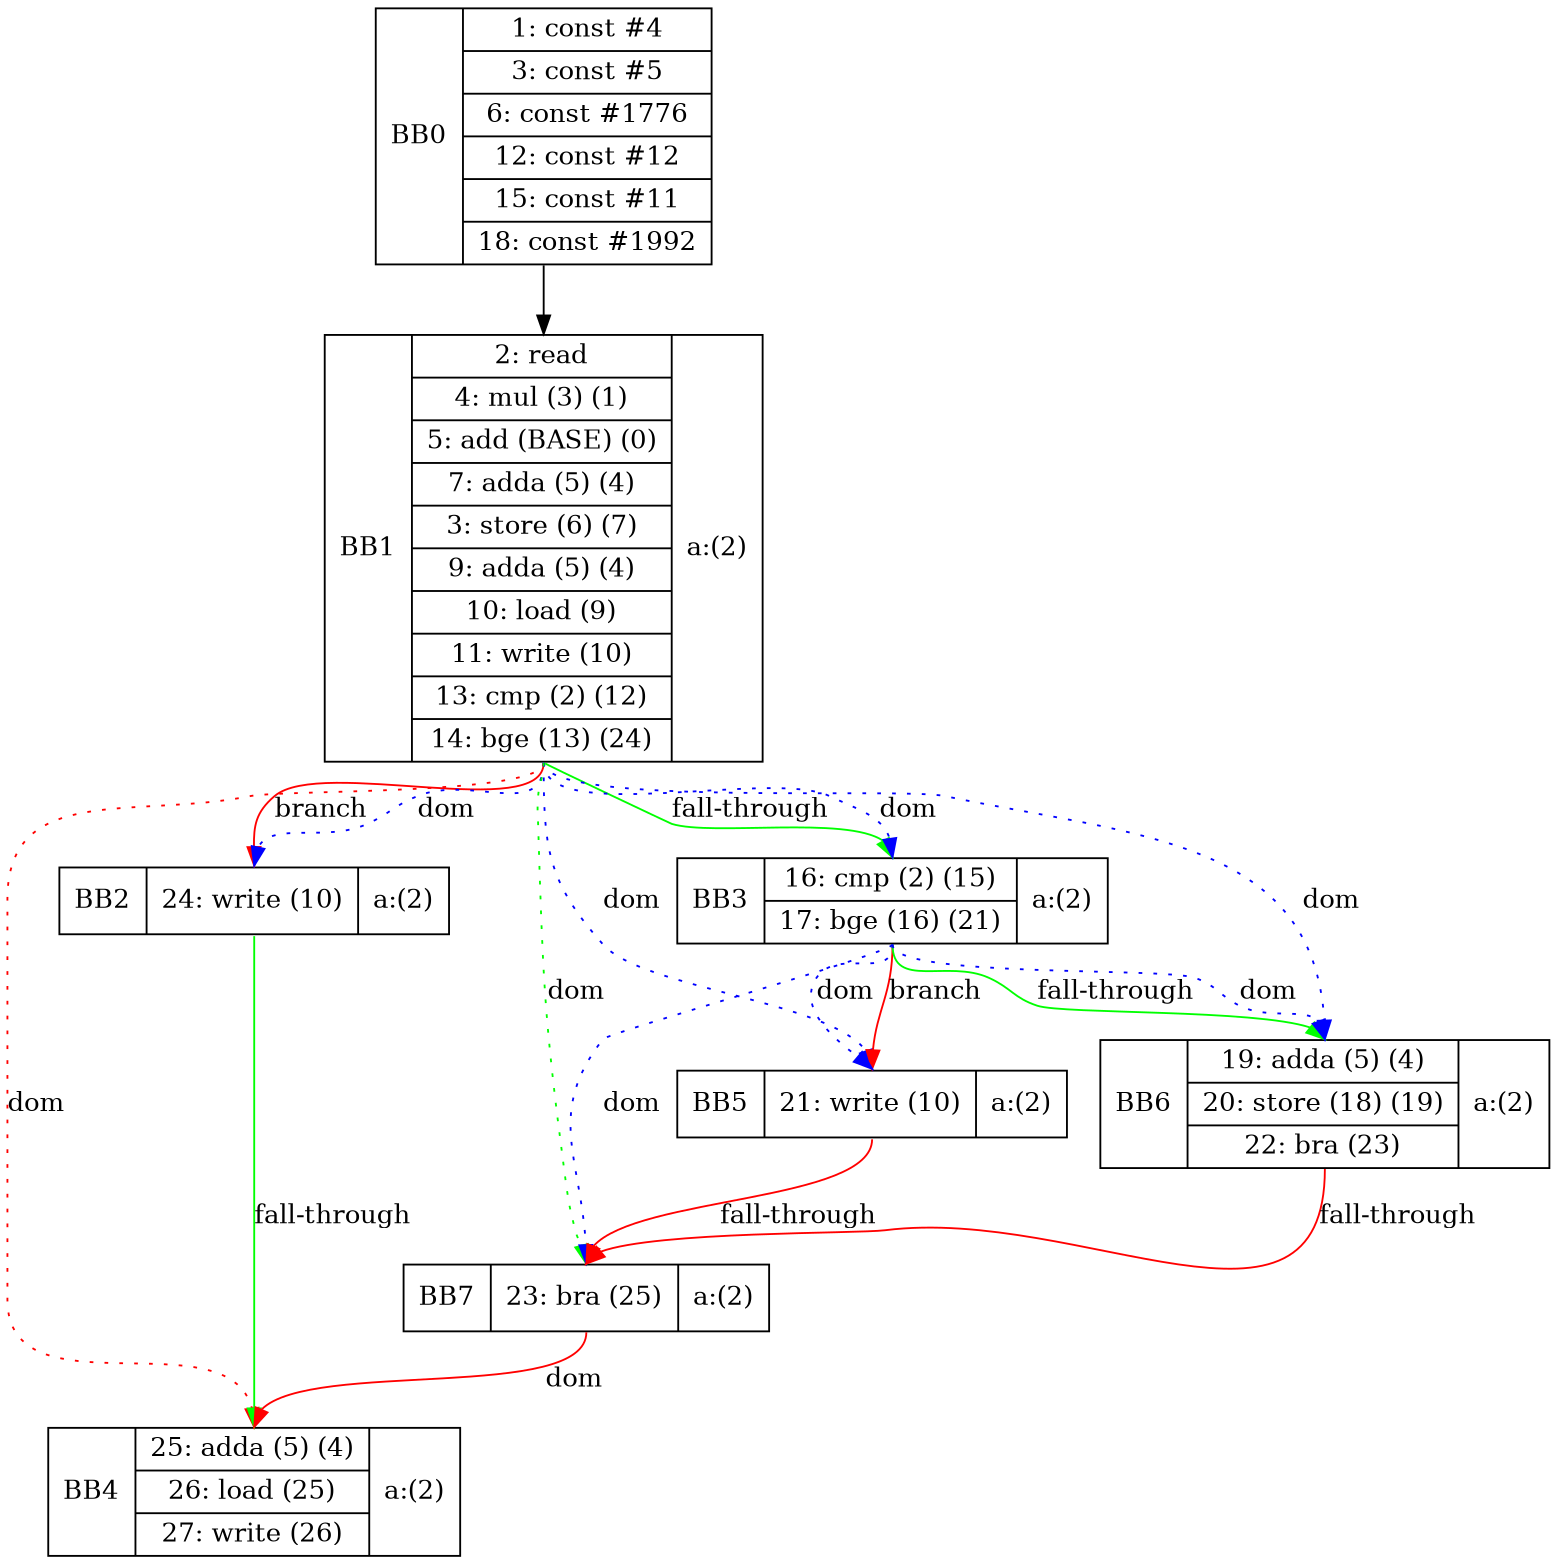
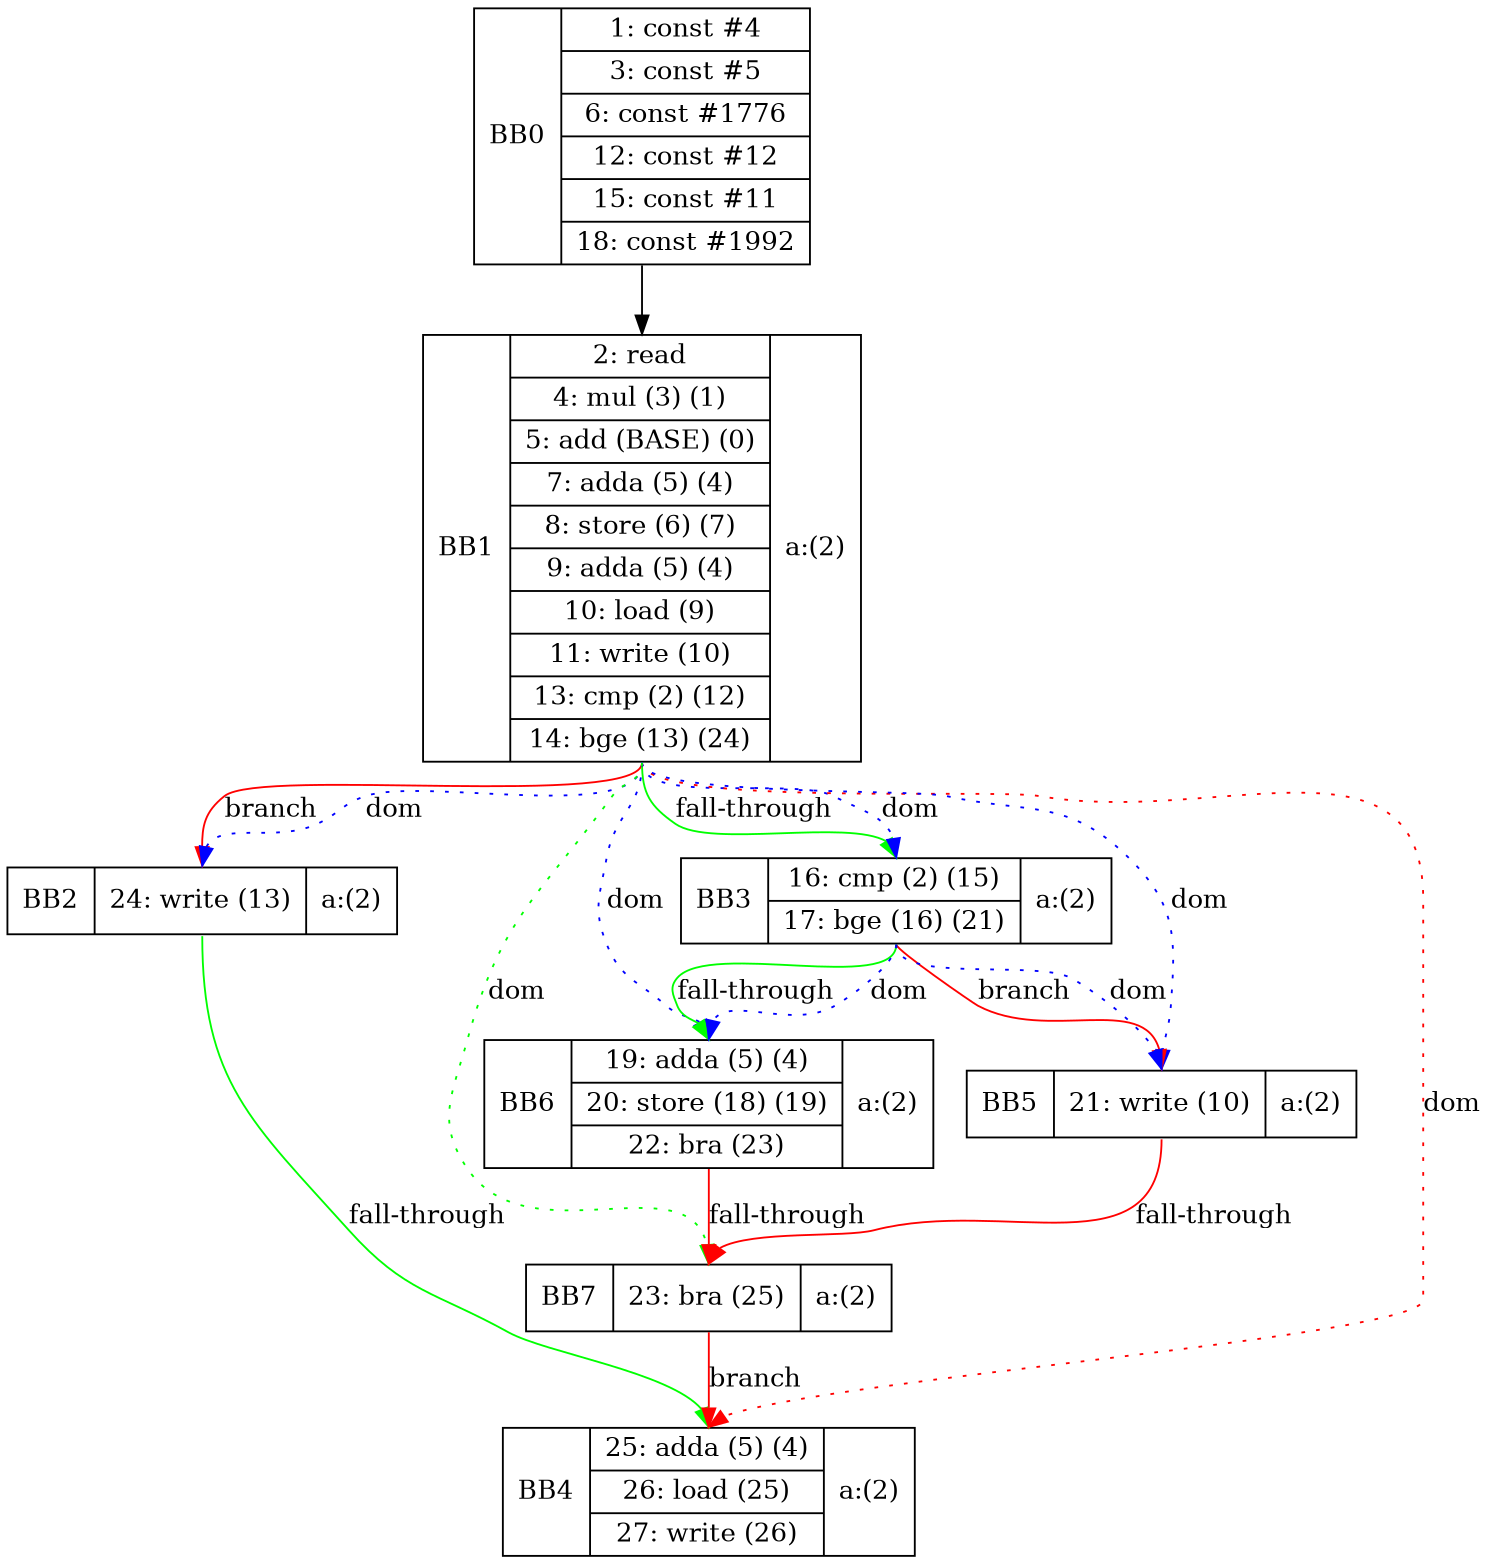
node "BB1": text "3: store (6) (7)" -> "8: store (6) (7)"
node "BB2": text "24: write (10)" -> "24: write (13)"
edge "BB3" -> "BB7": removed, label "dom"
edge "BB7" -> "BB4": label "dom" -> "branch"
